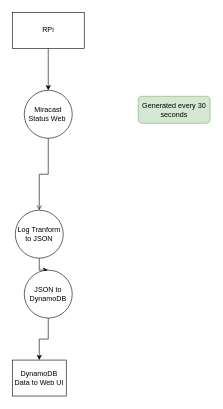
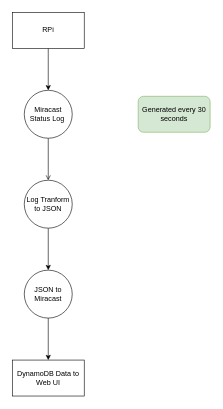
node "Generated every 30 seconds": size 72x27 -> 72x36
node "Miracast Status Web": label "Miracast Status Web" -> "Miracast Status Log"
node "Log Tranform to JSON": moved (39, 234) -> (48, 204)
node "JSON to DynamoDB": label "JSON to DynamoDB" -> "JSON to Miracast"
node "DynamoDB Data to Web UI": size 54x36 -> 72x36
